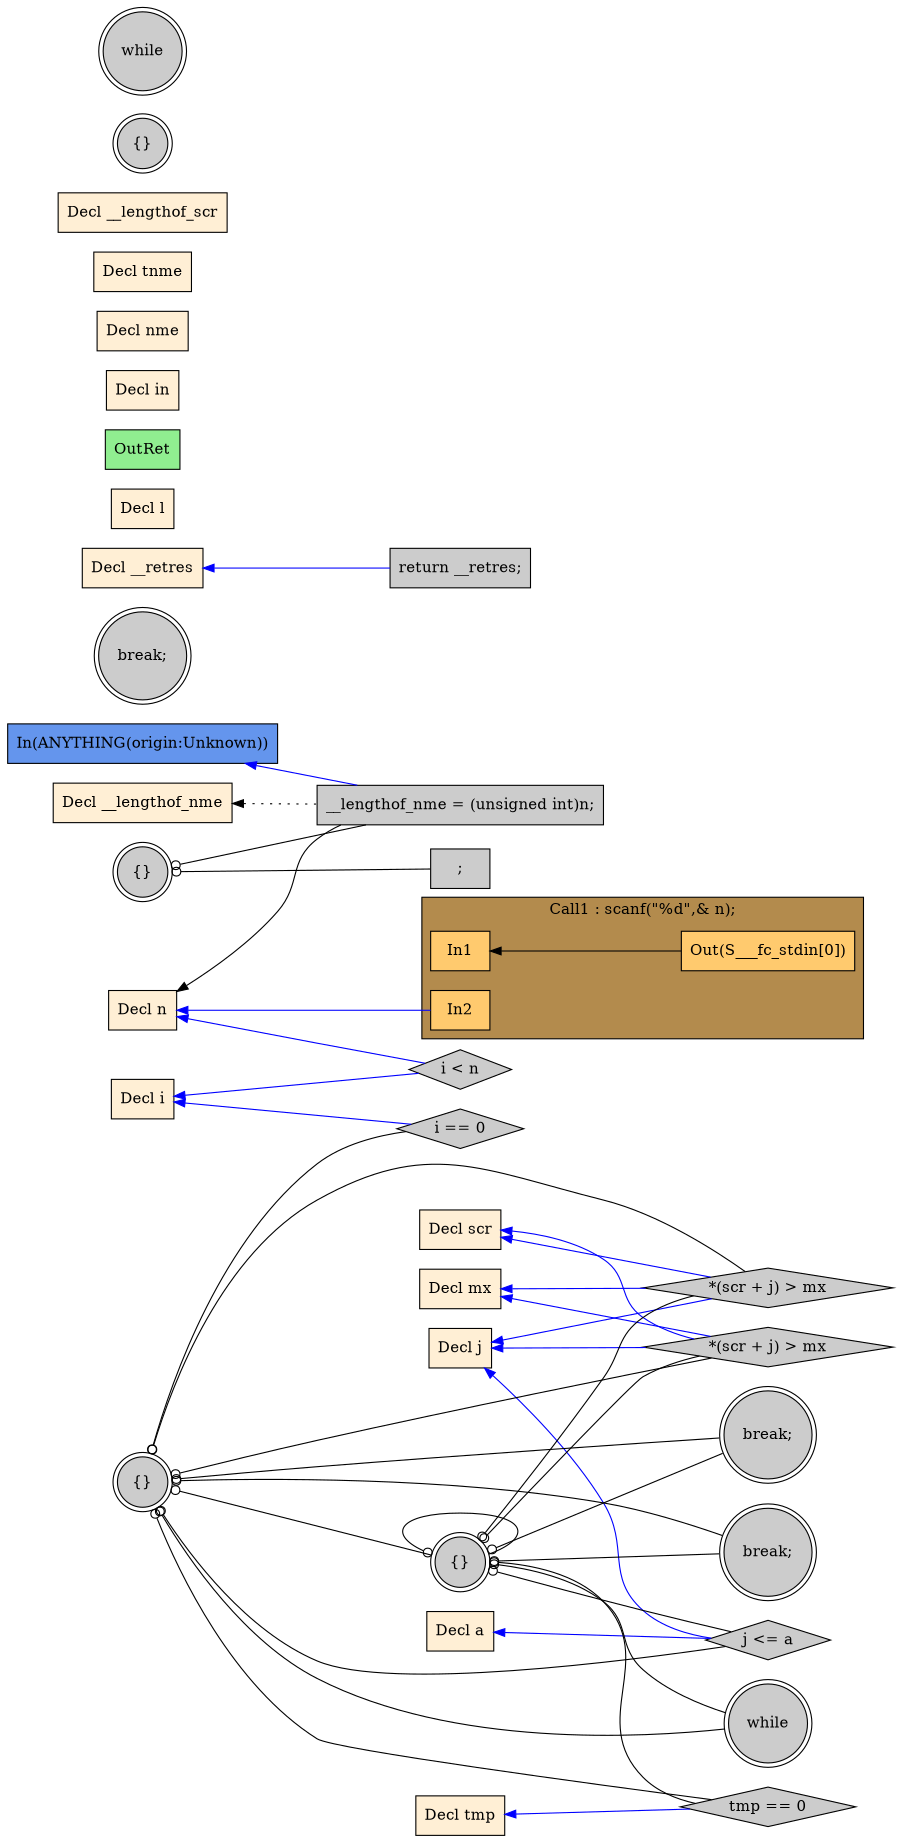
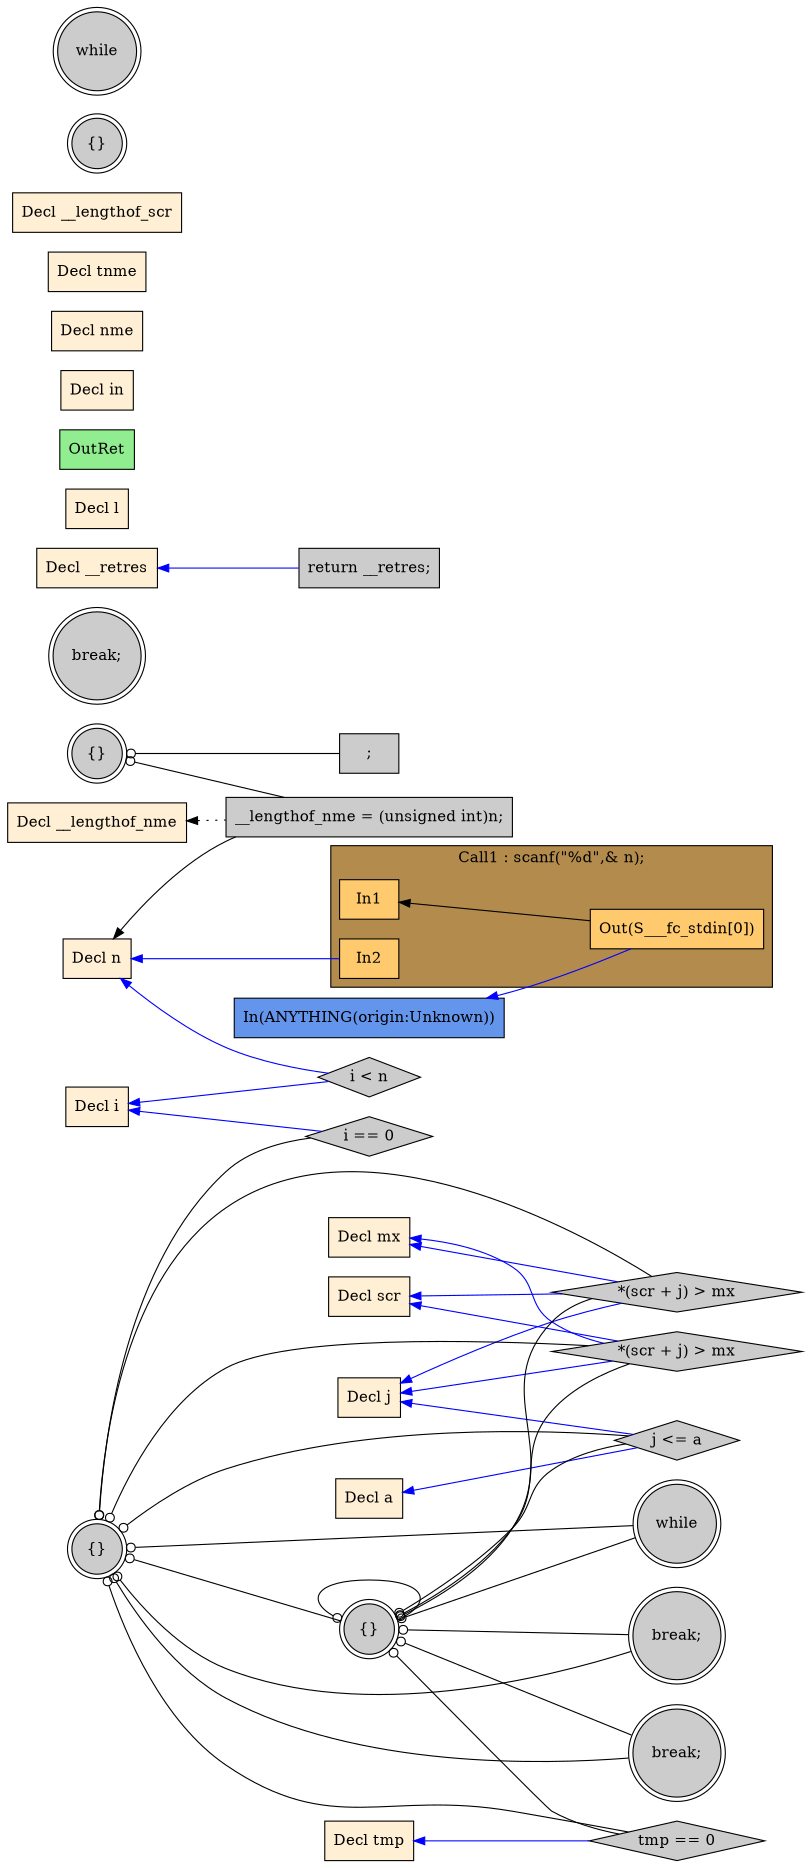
edge "__lengthof_nme = (unsigned int)n;" -> "In(ANYTHING(origin:Unknown))": now "Out(S___fc_stdin[0])" -> "In(ANYTHING(origin:Unknown))"
